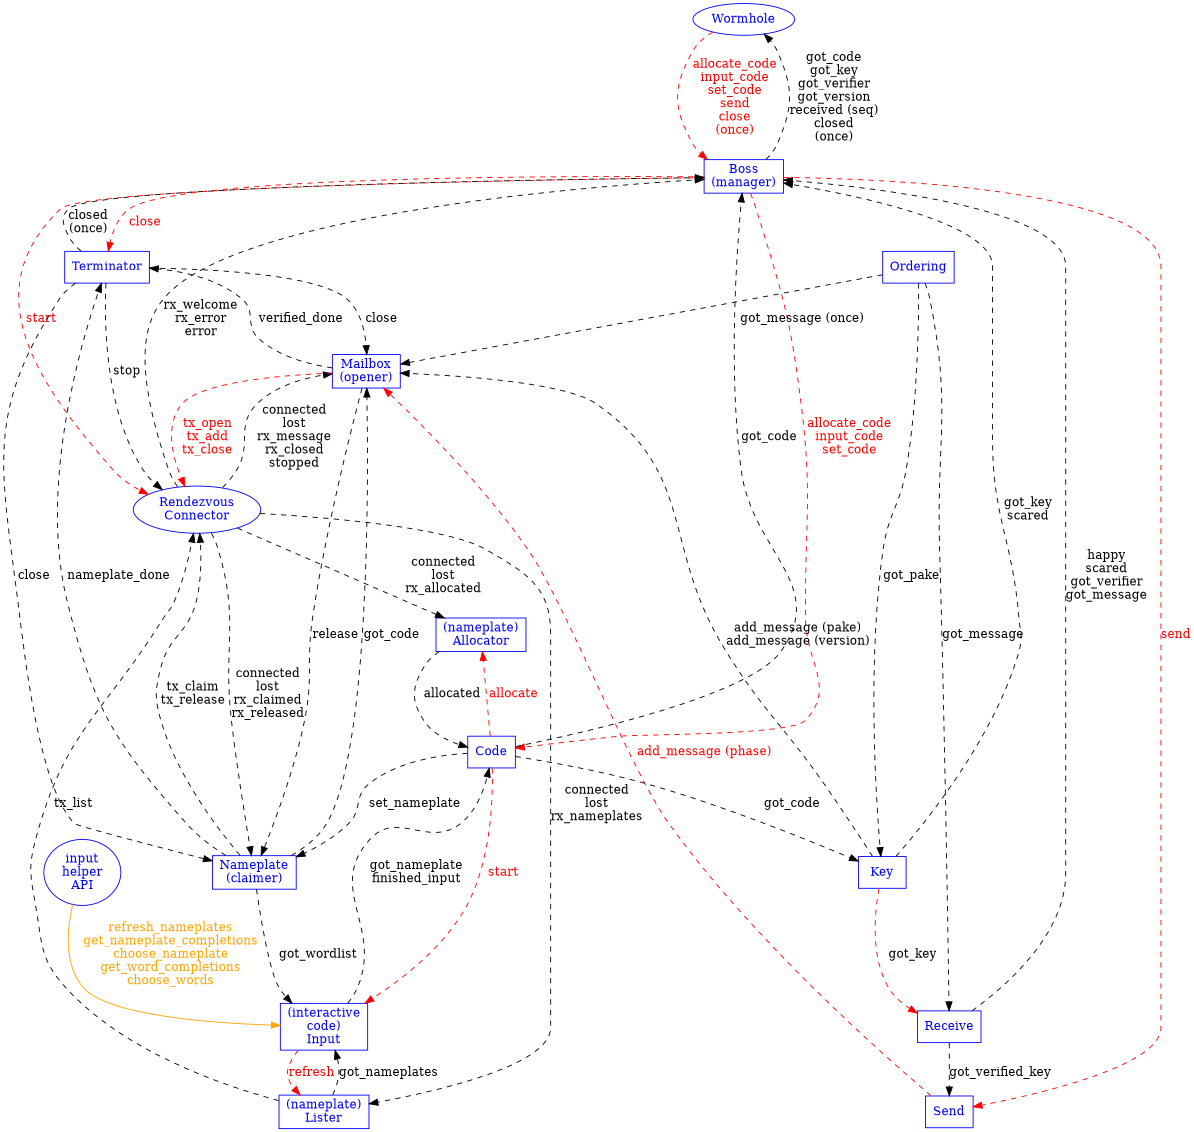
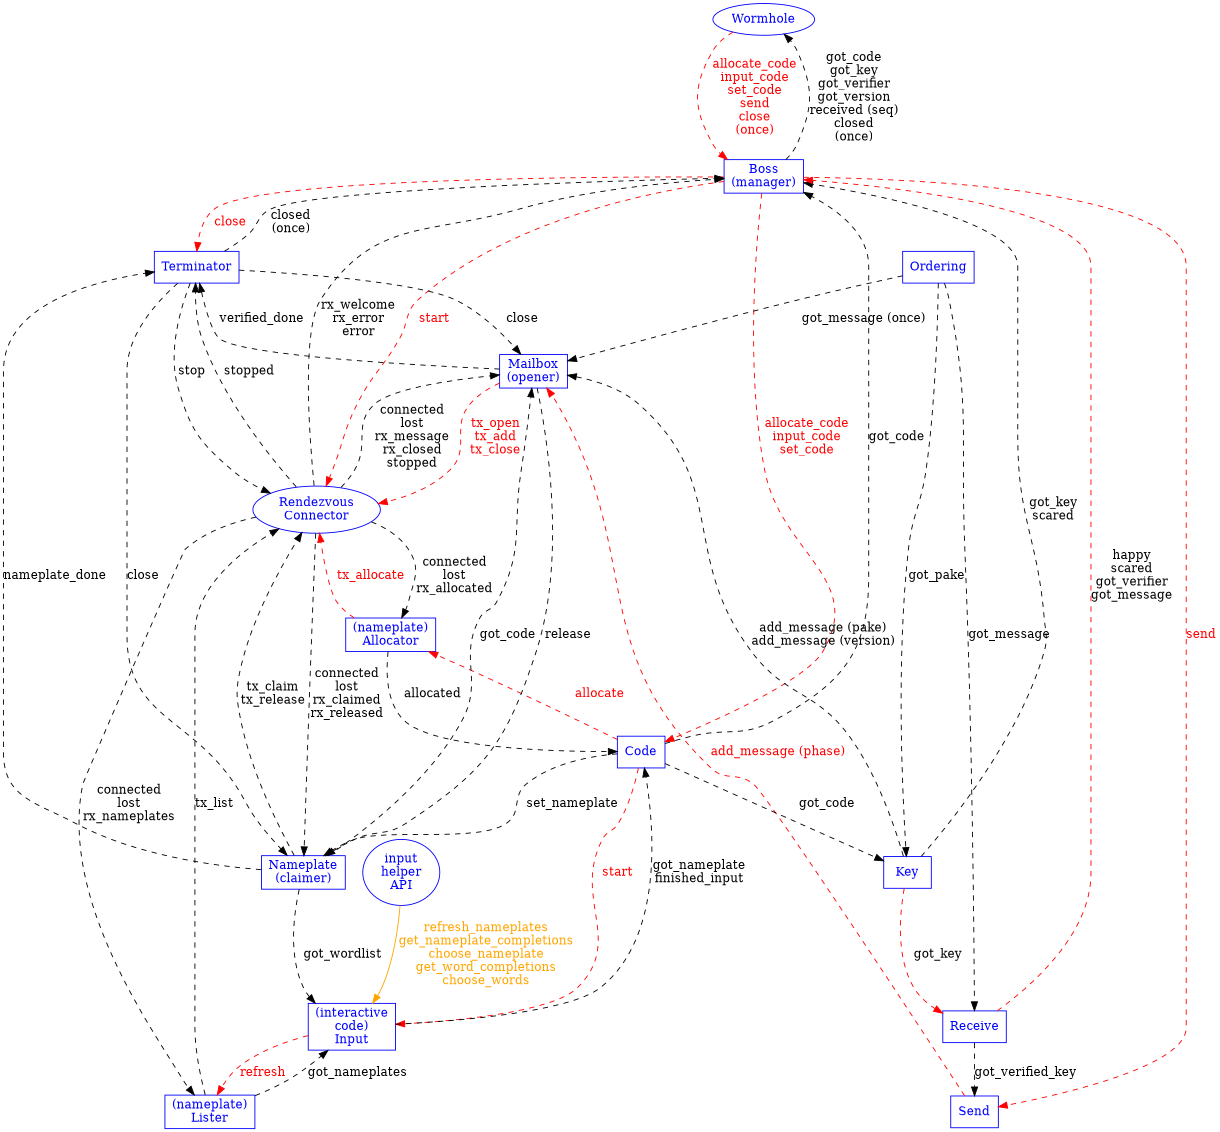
edge "Rendezvous Connector" -> "Terminator": added, label "stopped"
edge "Receive" -> "Boss (manager)": color black -> red
edge "(nameplate) Allocator" -> "Rendezvous Connector": added, label "tx_allocate"
